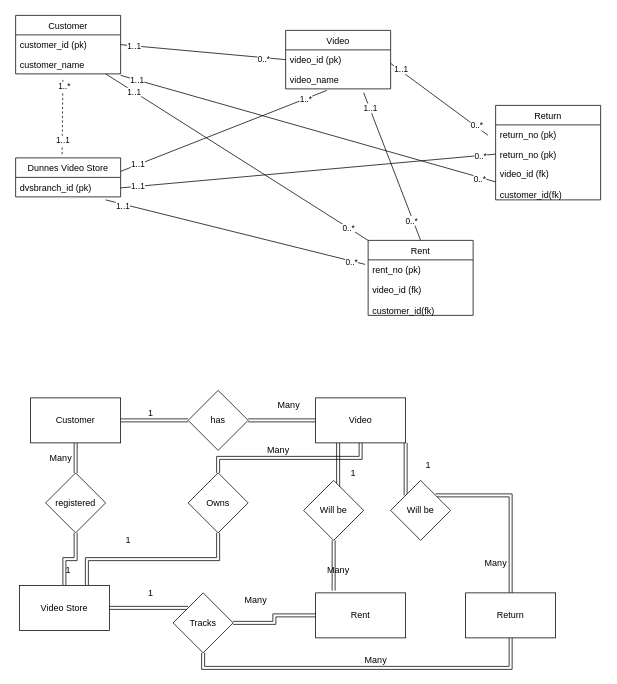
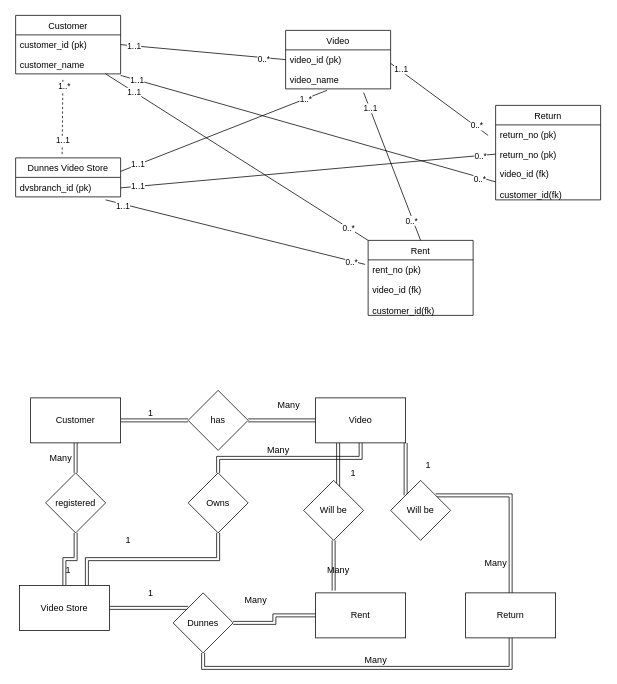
node "Tracks": label "Tracks" -> "Dunnes"
